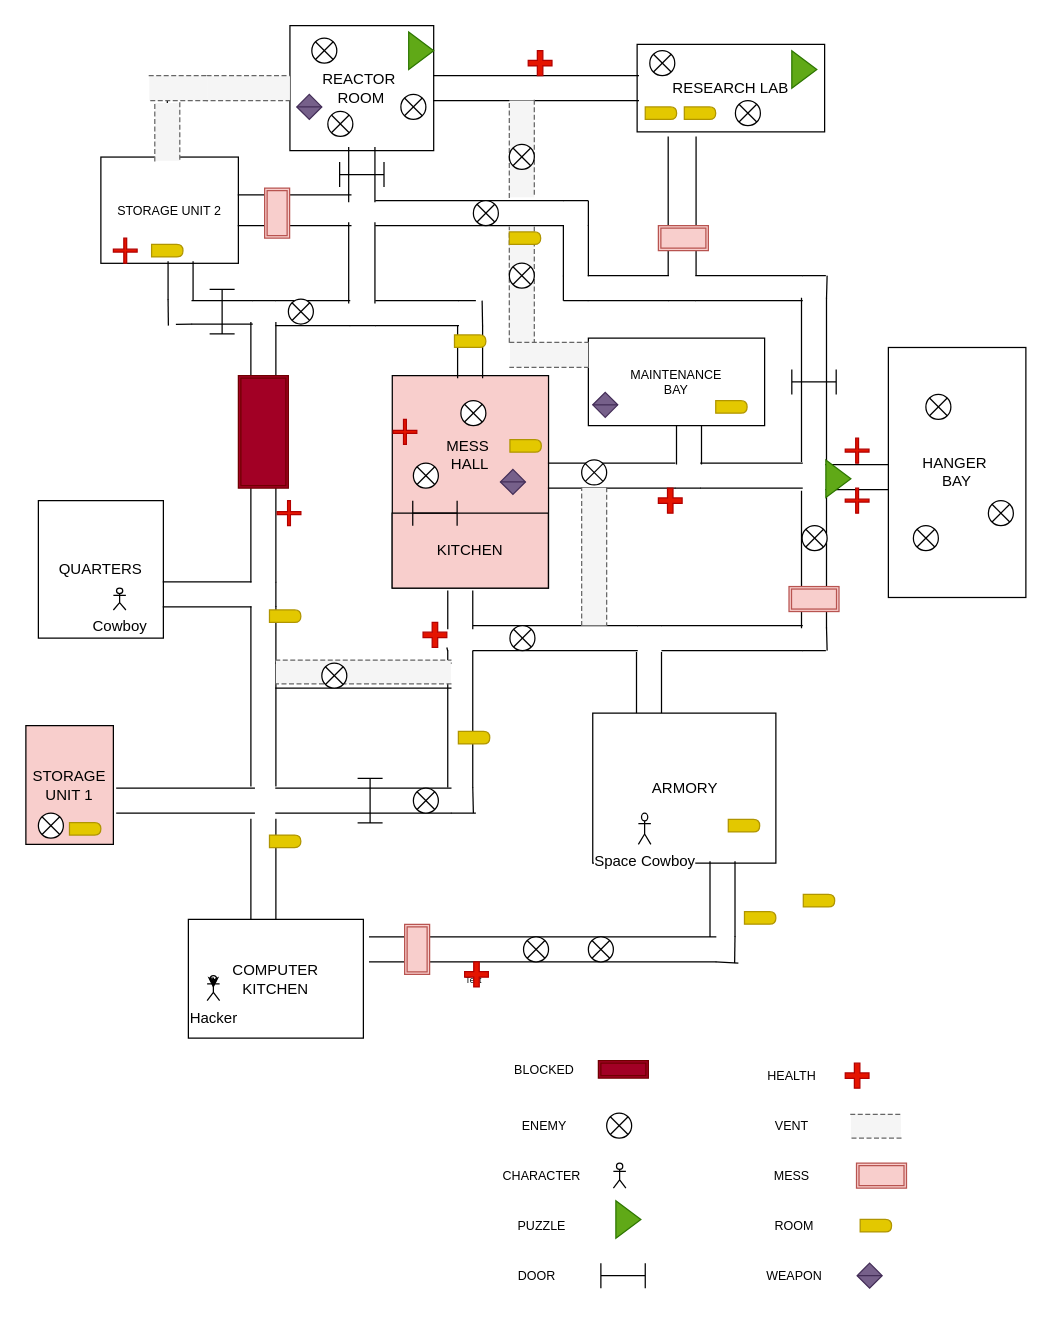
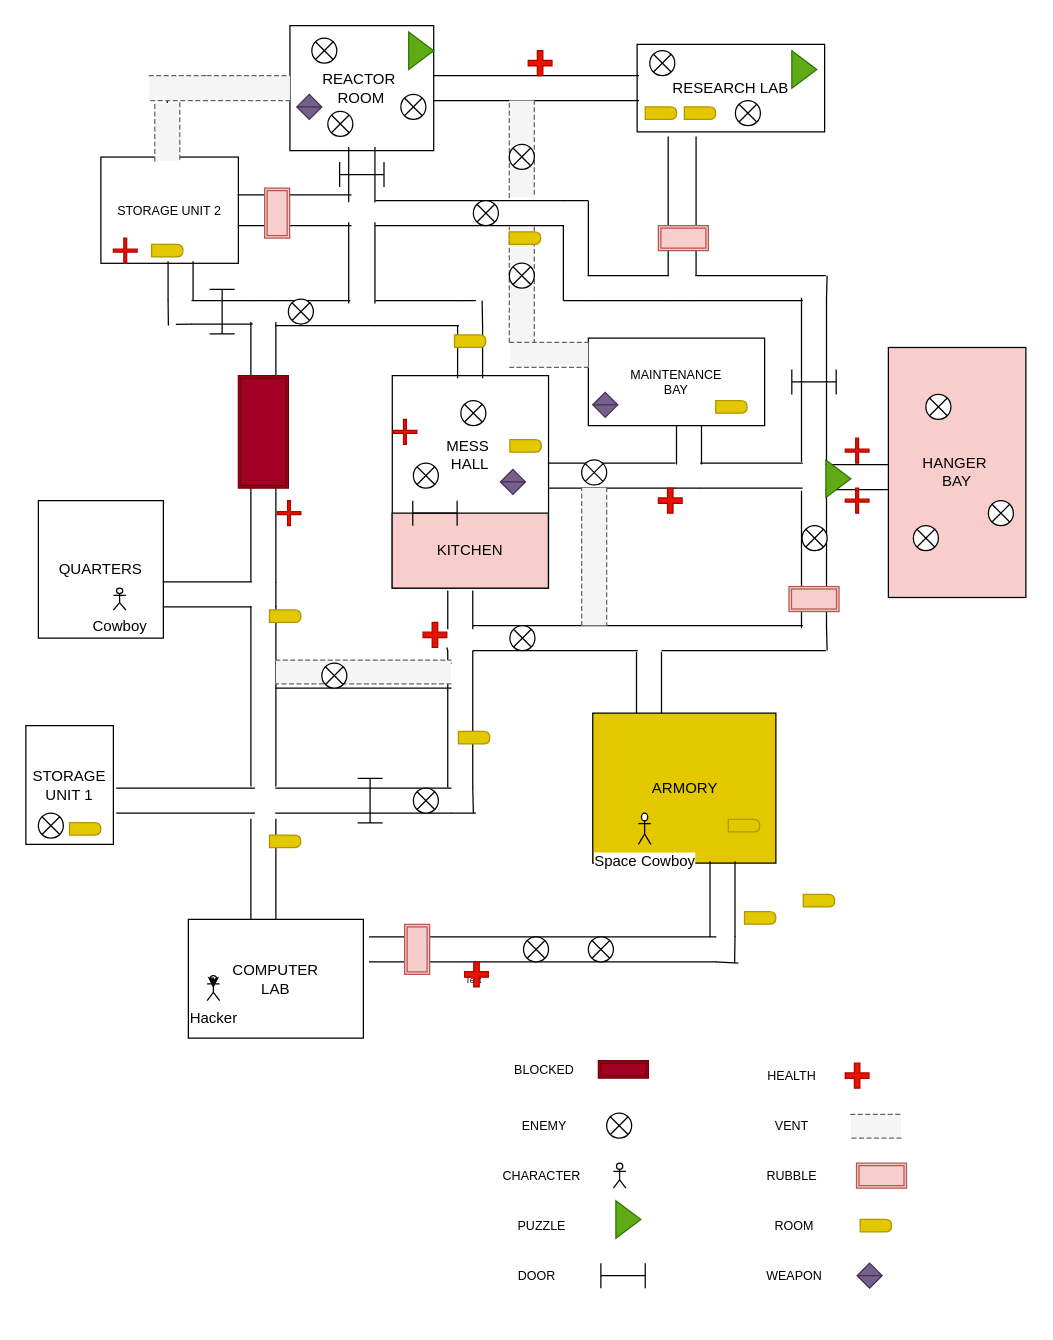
node "HANGER BAY": fillcolor #ffffff -> #f8cecc
node "MESS HALL": fillcolor #f8cecc -> #ffffff
node "STORAGE UNIT 1": fillcolor #f8cecc -> #ffffff
node "ARMORY": fillcolor #ffffff -> #e3c800
node "COMPUTER KITCHEN": label "COMPUTER KITCHEN" -> "COMPUTER LAB"
node "MESS": label "MESS" -> "RUBBLE"
